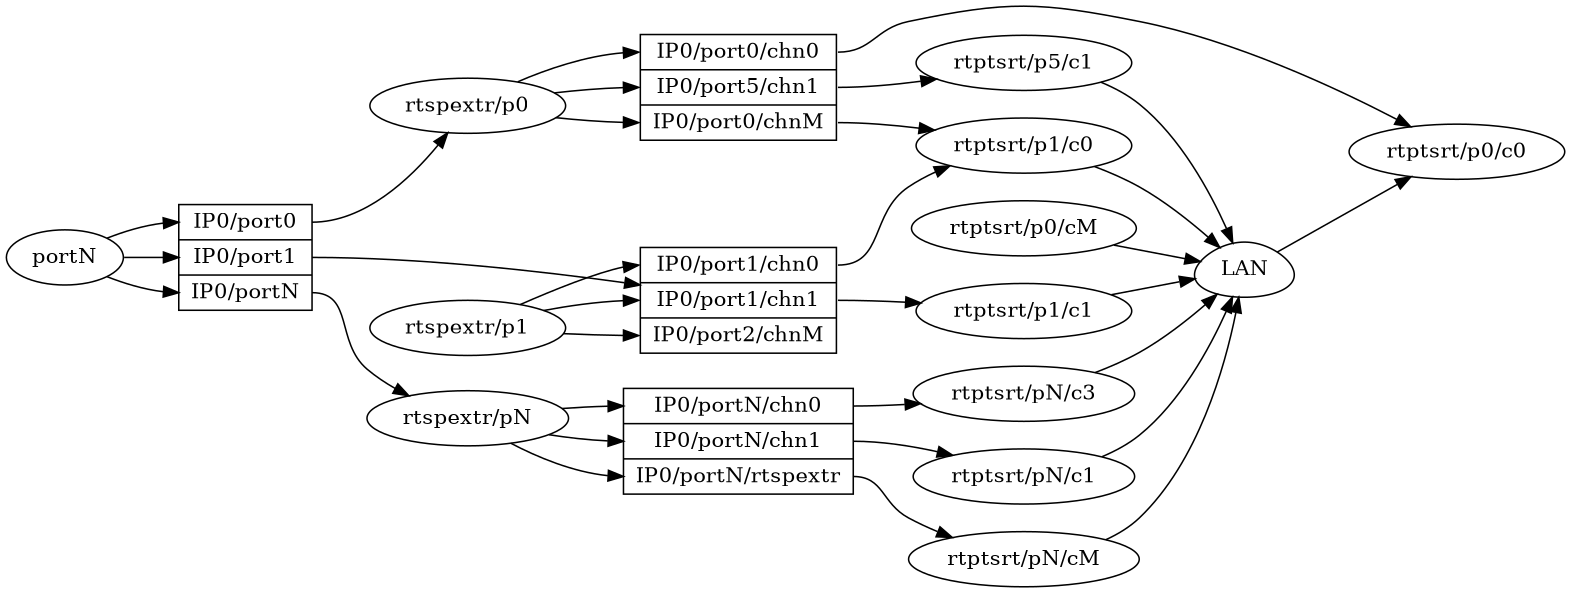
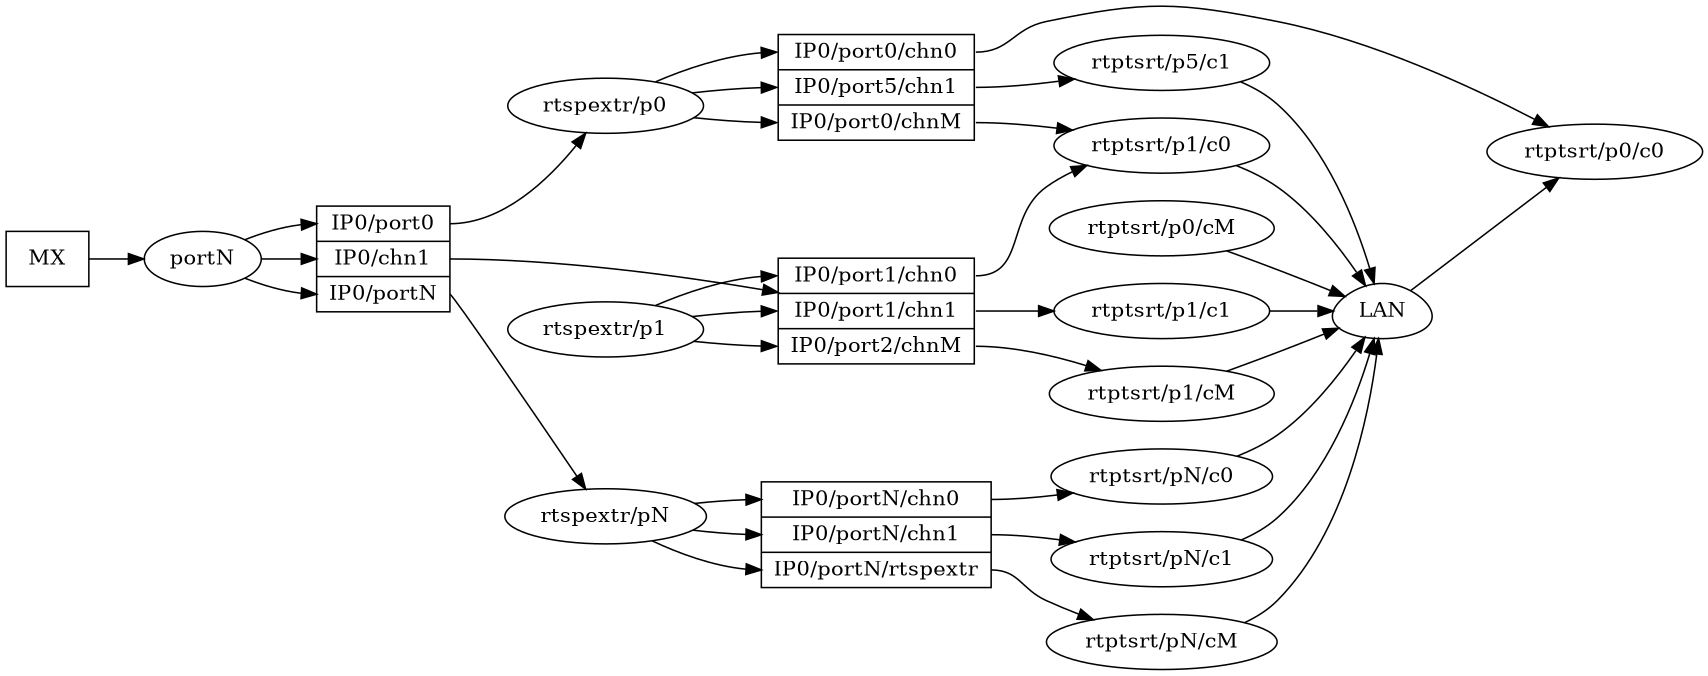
node "IP0/port0": text "IP0/port1" -> "IP0/chn1"
node "MX": added
node "rtptsrt/pN/c3": label "rtptsrt/pN/c3" -> "rtptsrt/pN/c0"
node "rtptsrt/p1/cM": added
